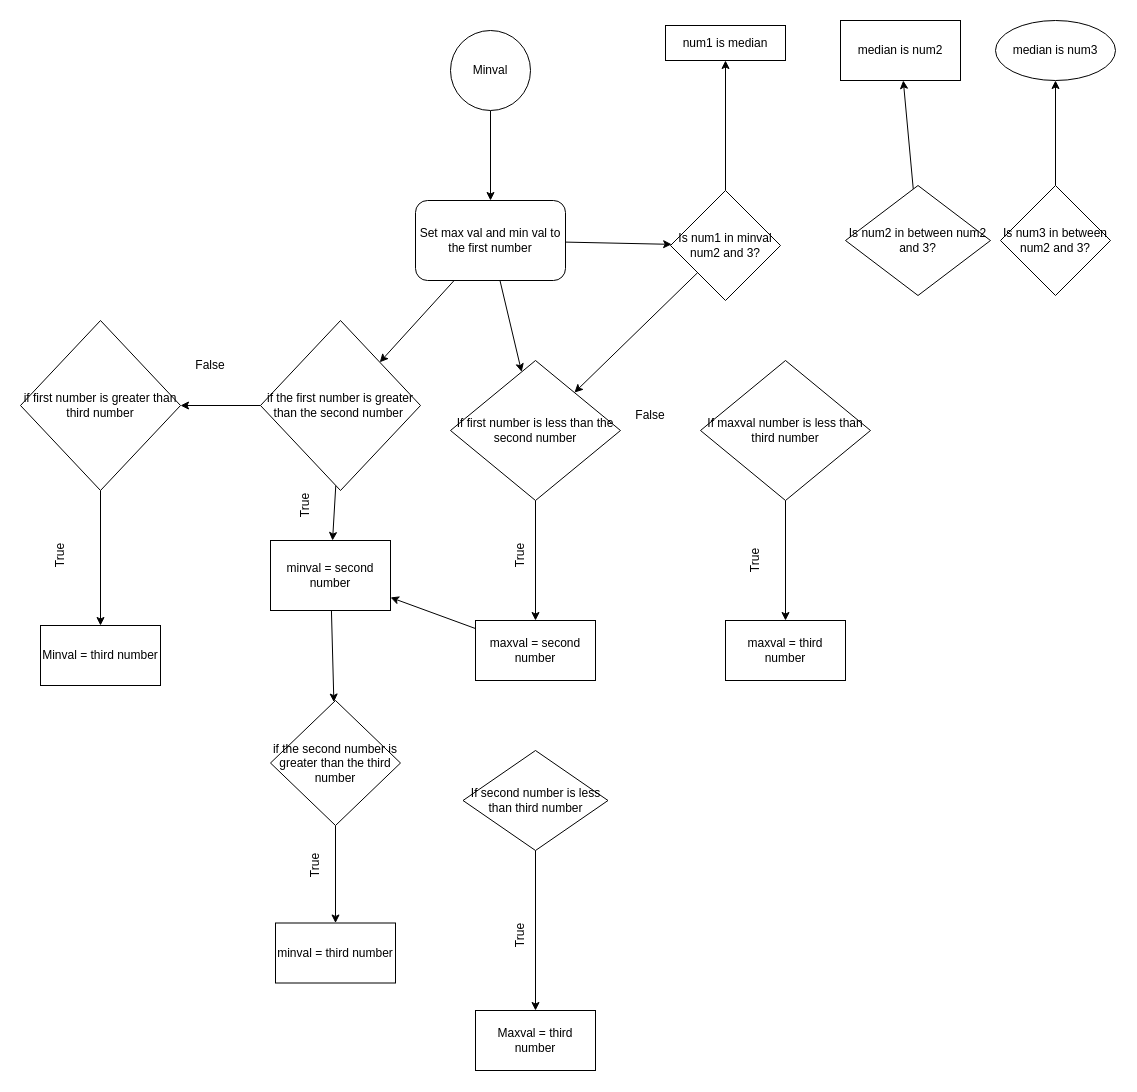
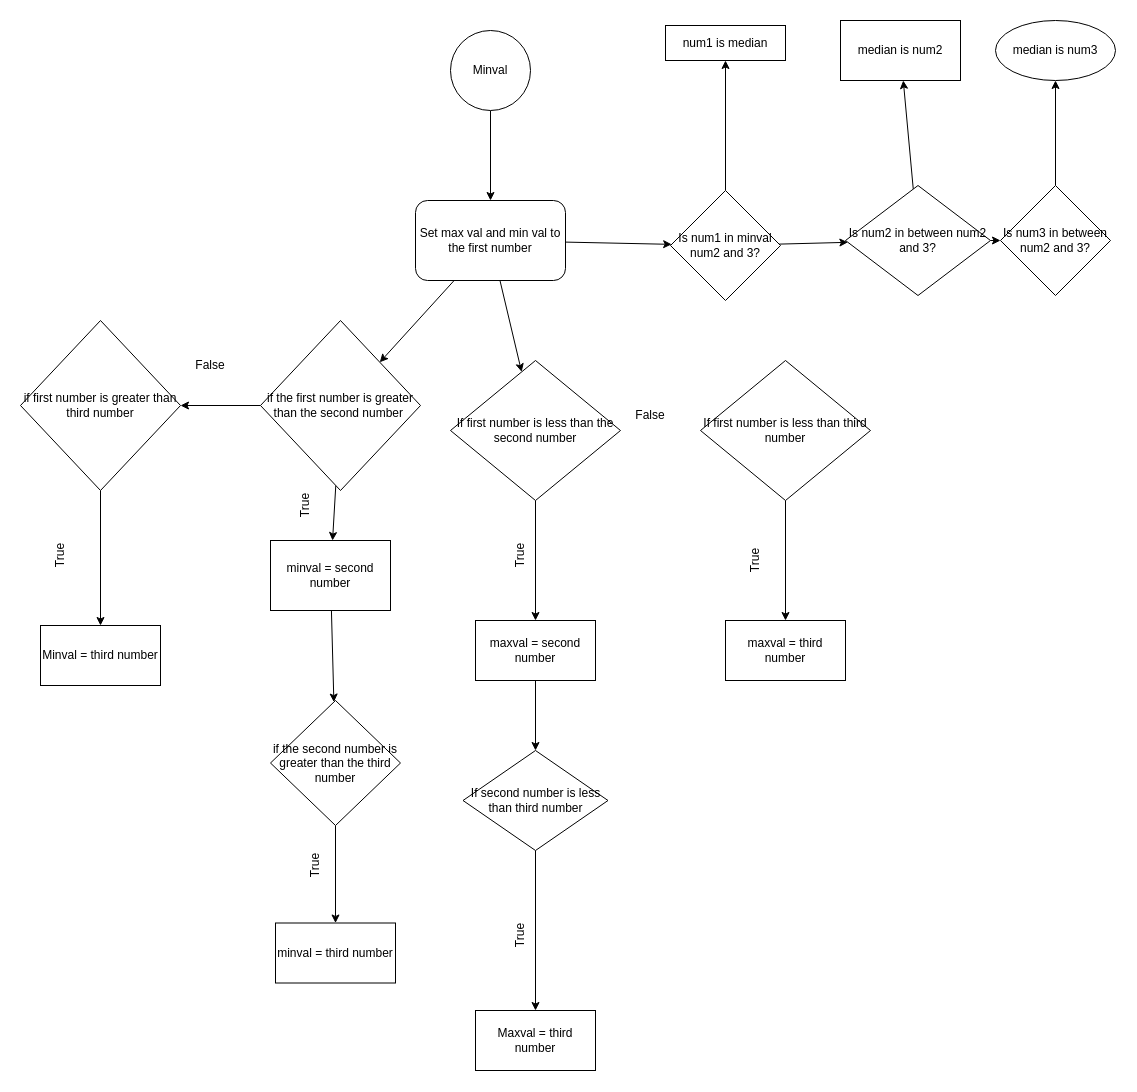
edge "Is num2 in between num2 and 3?" -> "Is num3 in between num2 and 3?": added
edge "Is num1 in minval num2 and 3?" -> "If first number is less than the second number": now "Is num1 in minval num2 and 3?" -> "Is num2 in between num2 and 3?"
node "If maxval number is less than third number": label "If maxval number is less than third number" -> "If first number is less than third number"
edge "maxval = second number" -> "minval = second number": now "maxval = second number" -> "If second number is less than third number"
